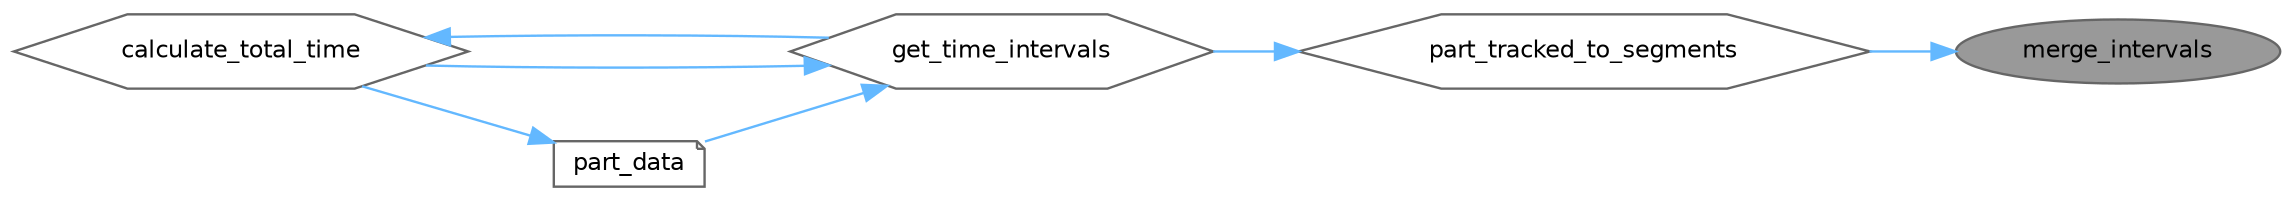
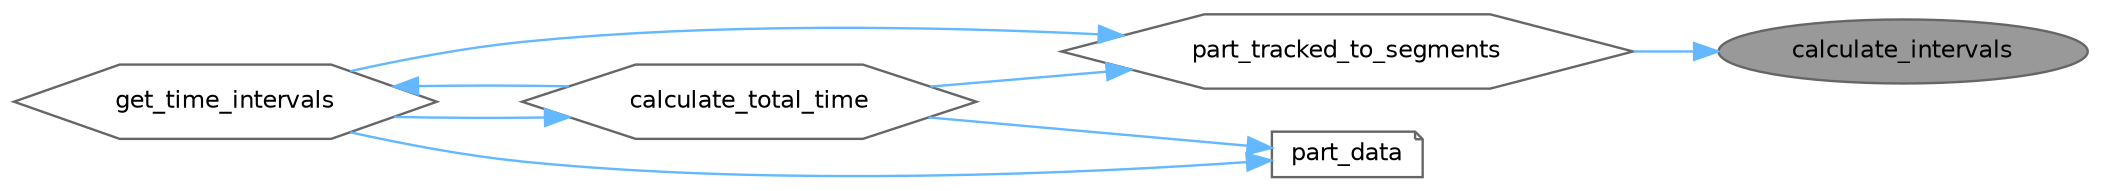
node "merge_intervals": label "merge_intervals" -> "calculate_intervals"
edge "calculate_total_time" -> "part_tracked_to_segments": added
edge "part_data" -> "get_time_intervals": reversed
